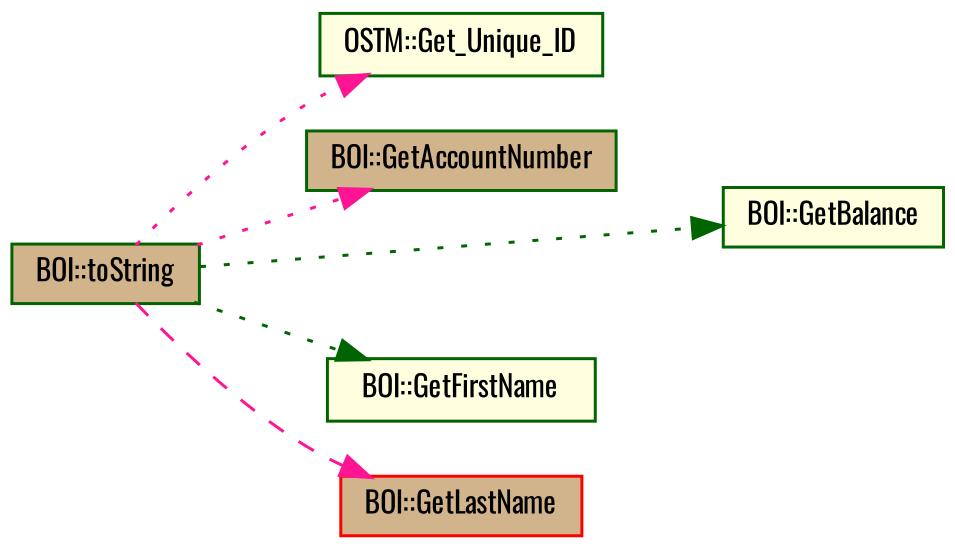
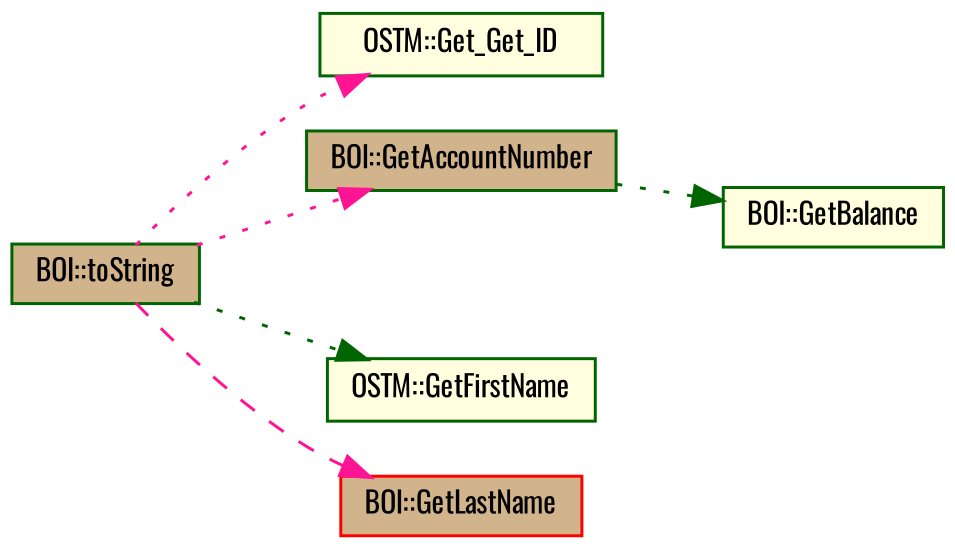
node "OSTM::Get_Unique_ID": label "OSTM::Get_Unique_ID" -> "OSTM::Get_Get_ID"
edge "BOI::toString" -> "BOI::GetBalance": now "BOI::GetAccountNumber" -> "BOI::GetBalance"
node "BOI::GetFirstName": label "BOI::GetFirstName" -> "OSTM::GetFirstName"
